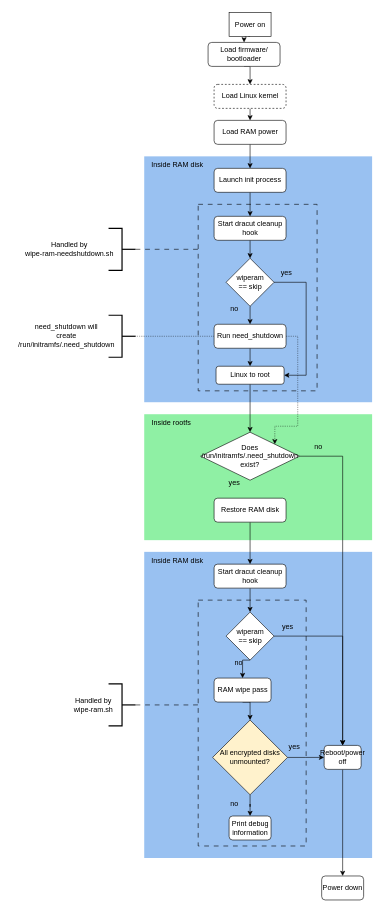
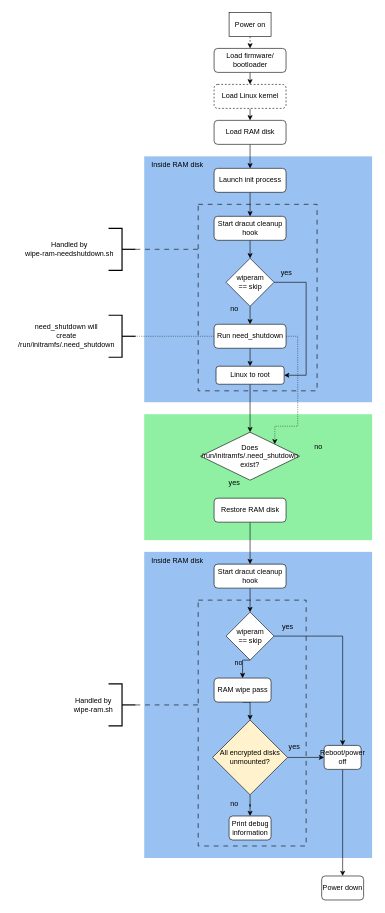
node "Load firmware/ bootloader": moved (244, 54) -> (250, 60)
node "Load RAM power": label "Load RAM power" -> "Load RAM disk"
node "Inside rootfs": removed
edge "Does /run/initramfs/.need_shutdown exist?" -> "Reboot/power off": removed
